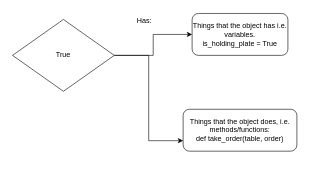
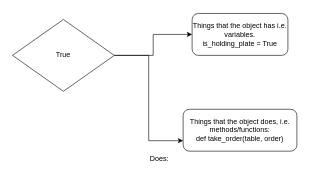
node "Has:": removed
node "Does:": added
